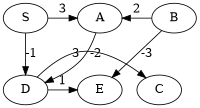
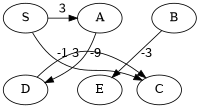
edge "B" -> "A": removed, label "2"
edge "S" -> "D": now "S" -> "C"
edge "A" -> "D": label "-2" -> "-9"
edge "D" -> "E": removed, label "1"
